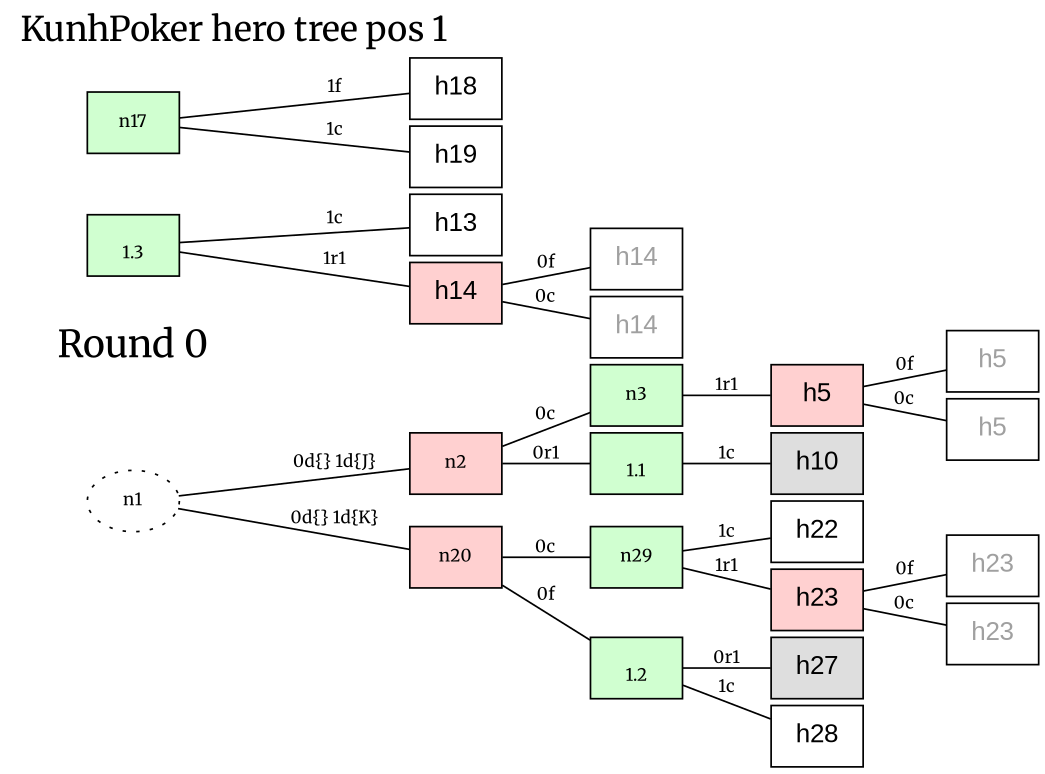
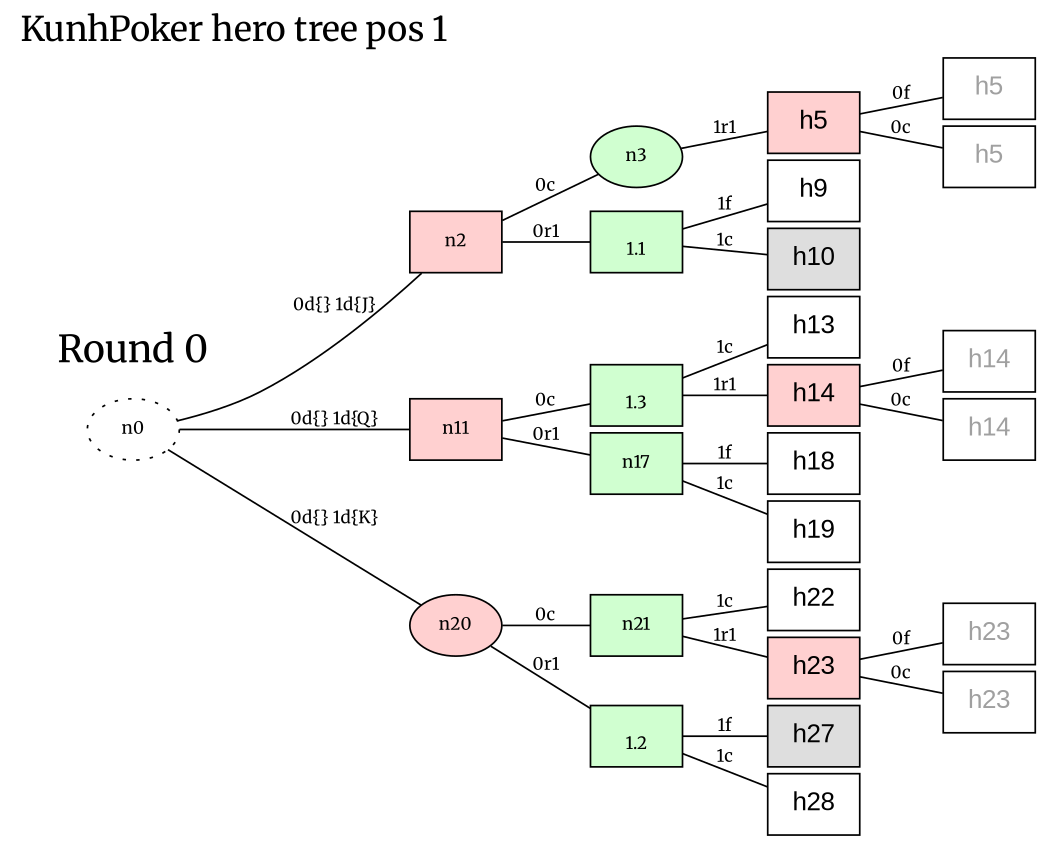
node "h9": added
node "n3": shape box -> ellipse
node "n11": added
node "n1": label "n1" -> "n0"
node "n20": shape box -> ellipse
node "n29": label "n29" -> "n21"
edge "n20" -- "1.2": label "0f" -> "0r1"
edge "1.2" -- "h27": label "0r1" -> "1f"
